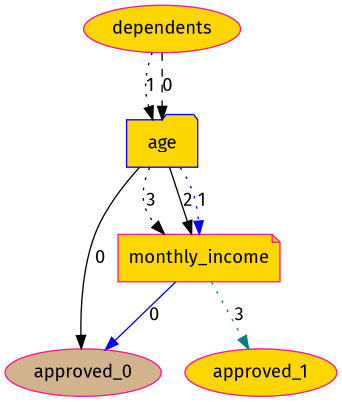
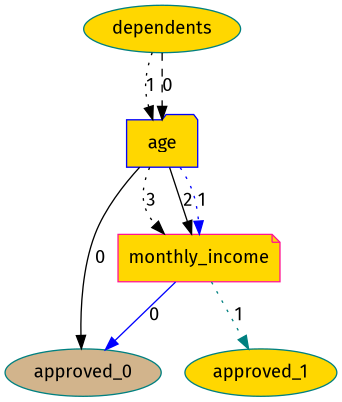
node "dependents": color deeppink -> teal
edge "monthly_income" -> "approved_1": label "3" -> "1"
node "approved_0": color deeppink -> teal
node "approved_1": color deeppink -> teal
